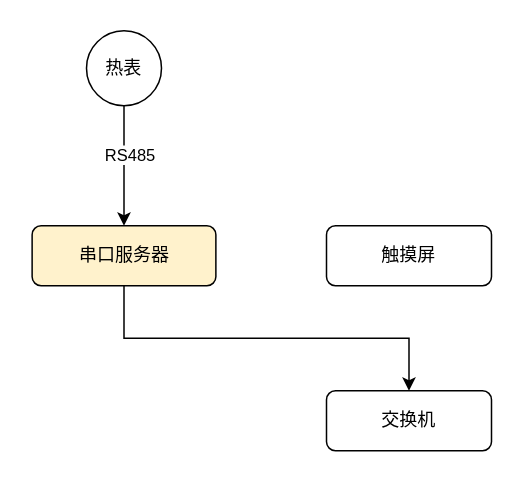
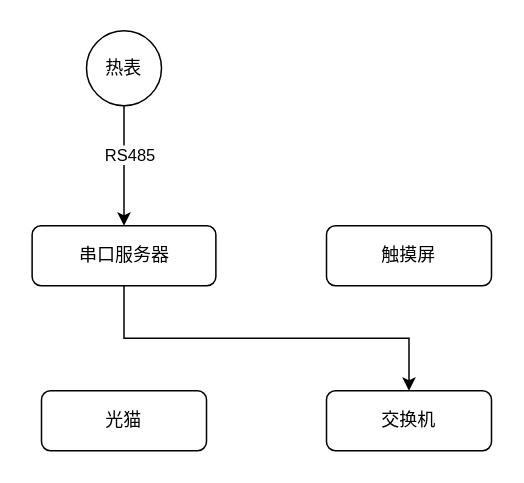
node "串口服务器": fillcolor #fff2cc -> #ffffff
node "光猫": added
